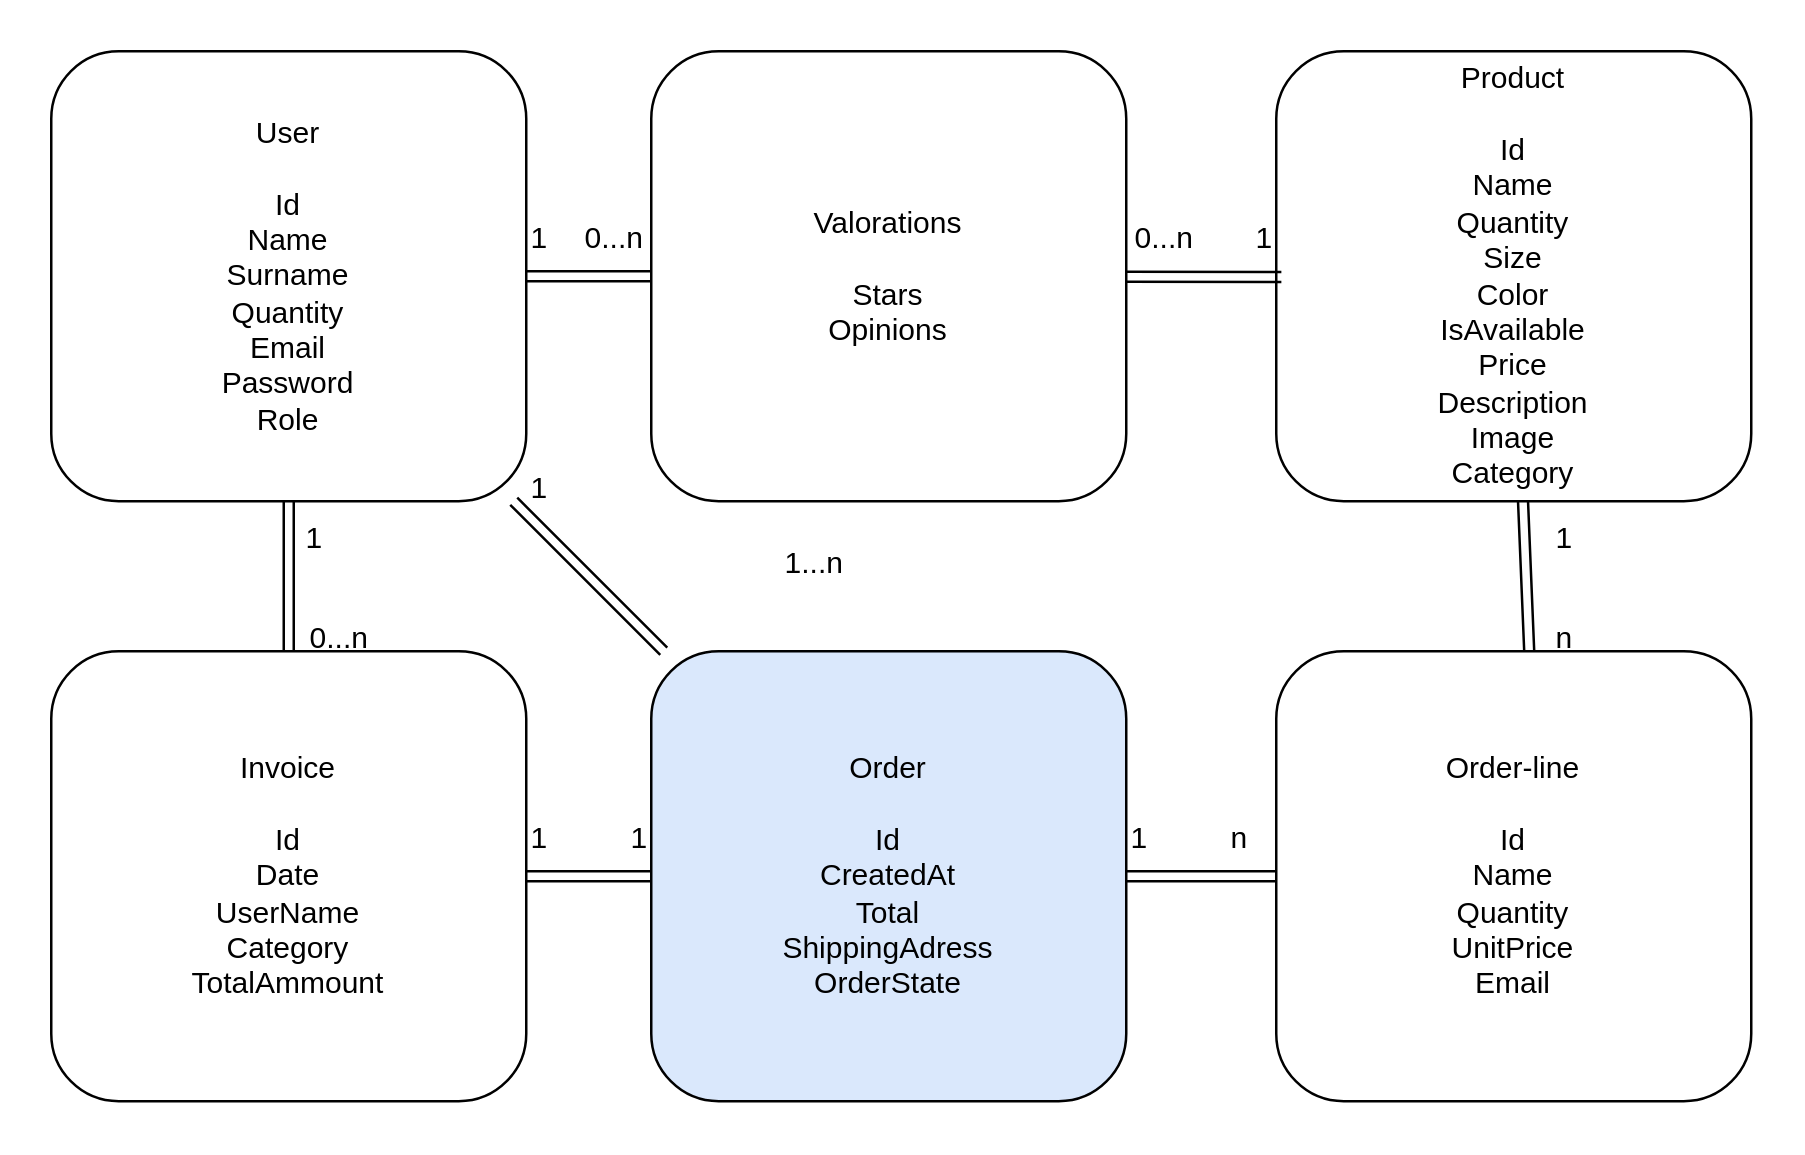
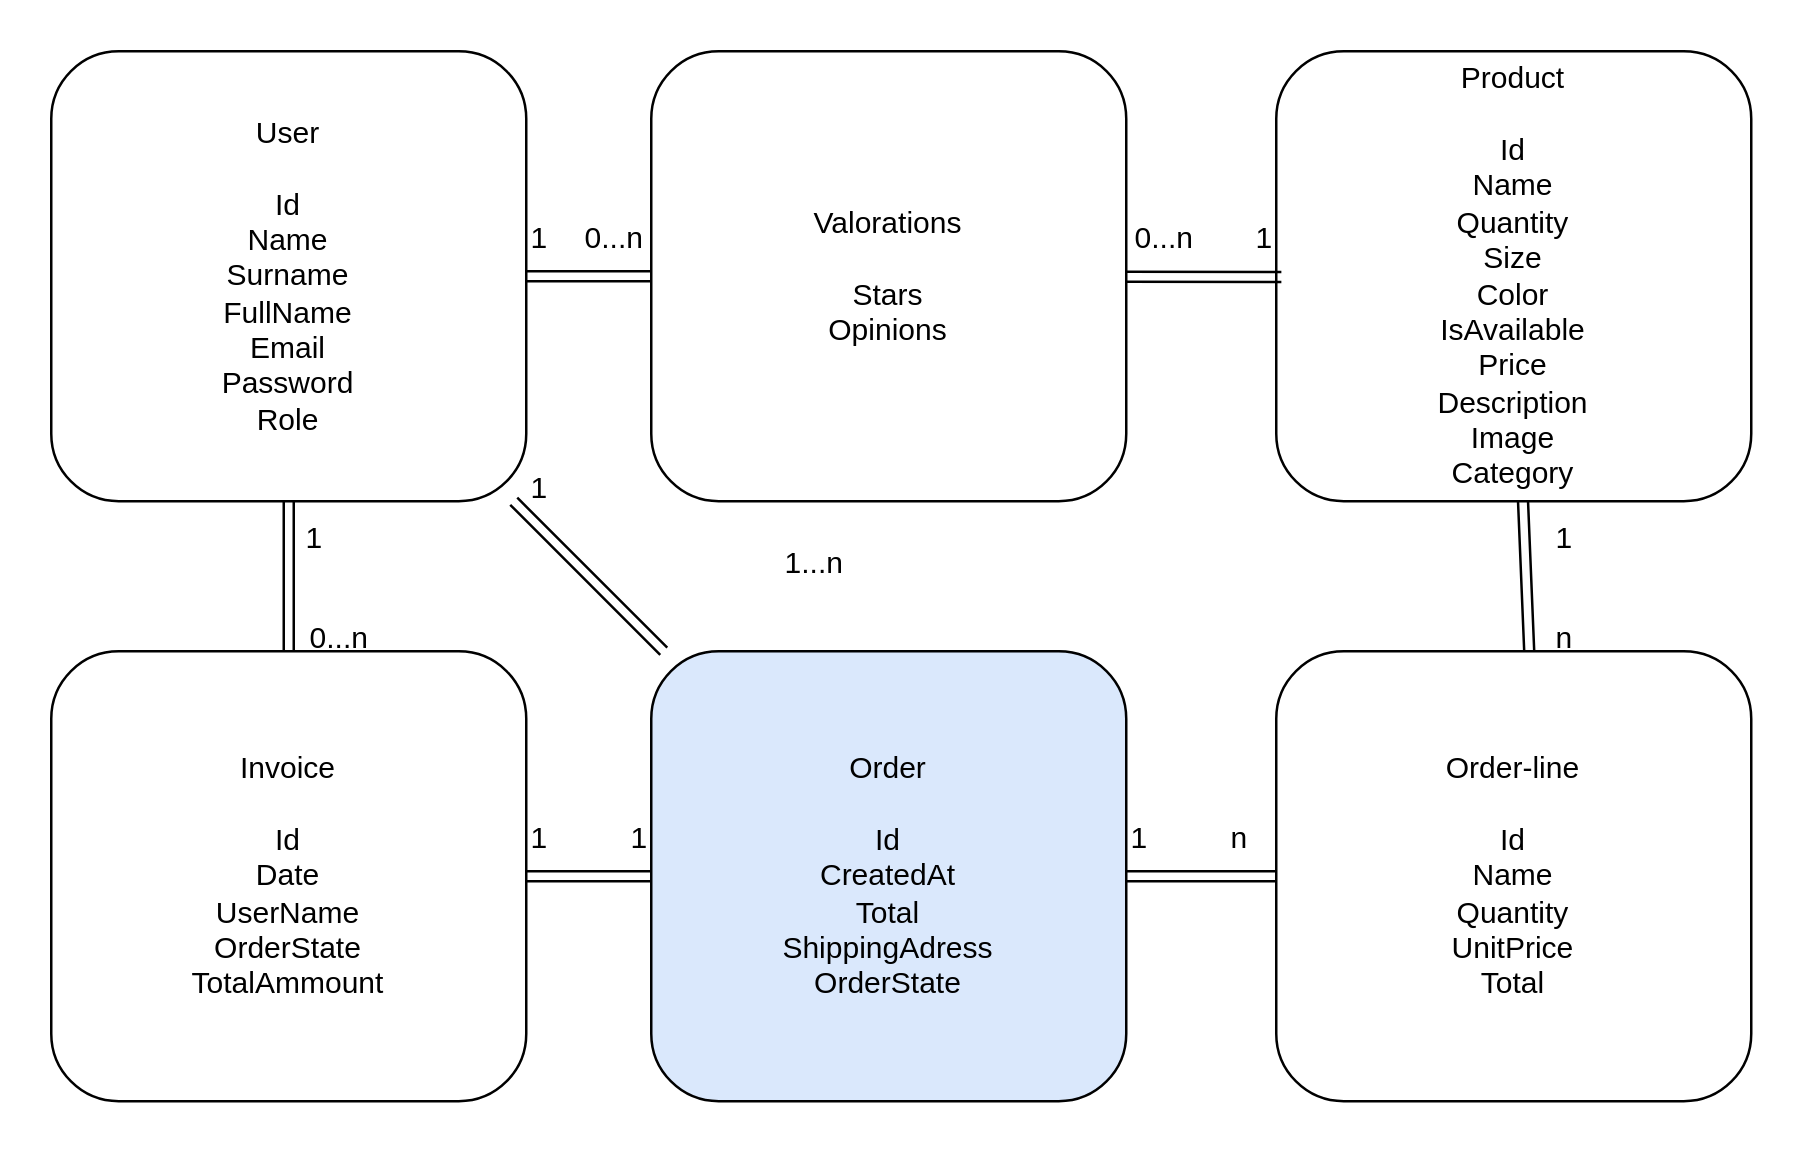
node "User Id Name Surname Quantity Email Password Role": label "User Id Name Surname Quantity Email Password Role" -> "User Id Name Surname FullName Email Password Role"
node "Invoice Id Date UserName Category TotalAmmount": label "Invoice Id Date UserName Category TotalAmmount" -> "Invoice Id Date UserName OrderState TotalAmmount"
node "Order-line Id Name Quantity UnitPrice Email": label "Order-line Id Name Quantity UnitPrice Email" -> "Order-line Id Name Quantity UnitPrice Total"
